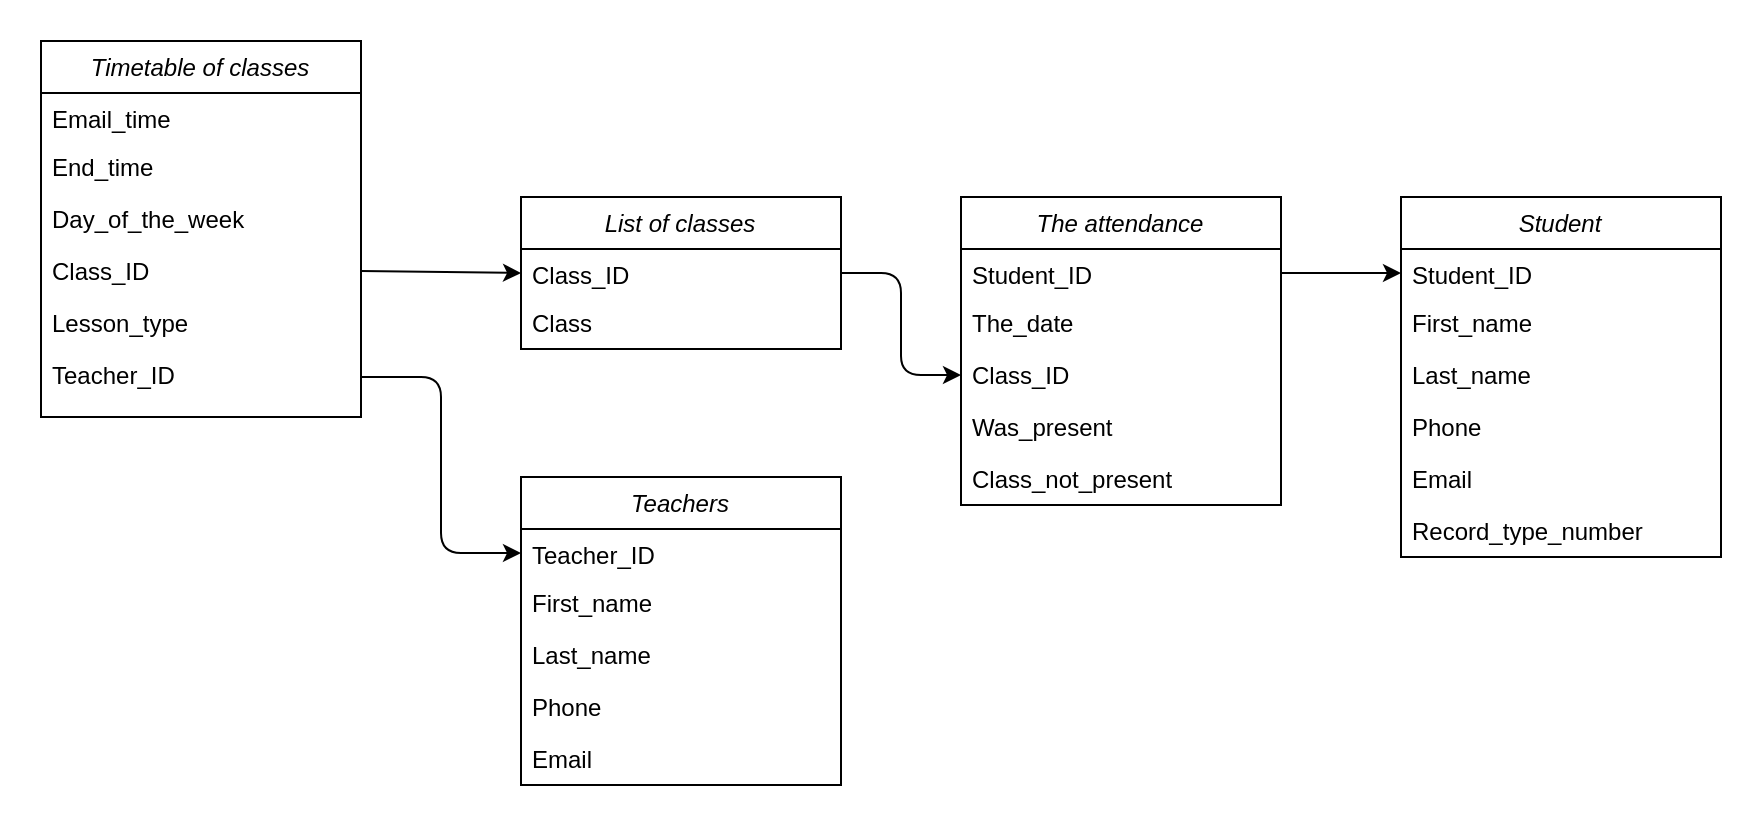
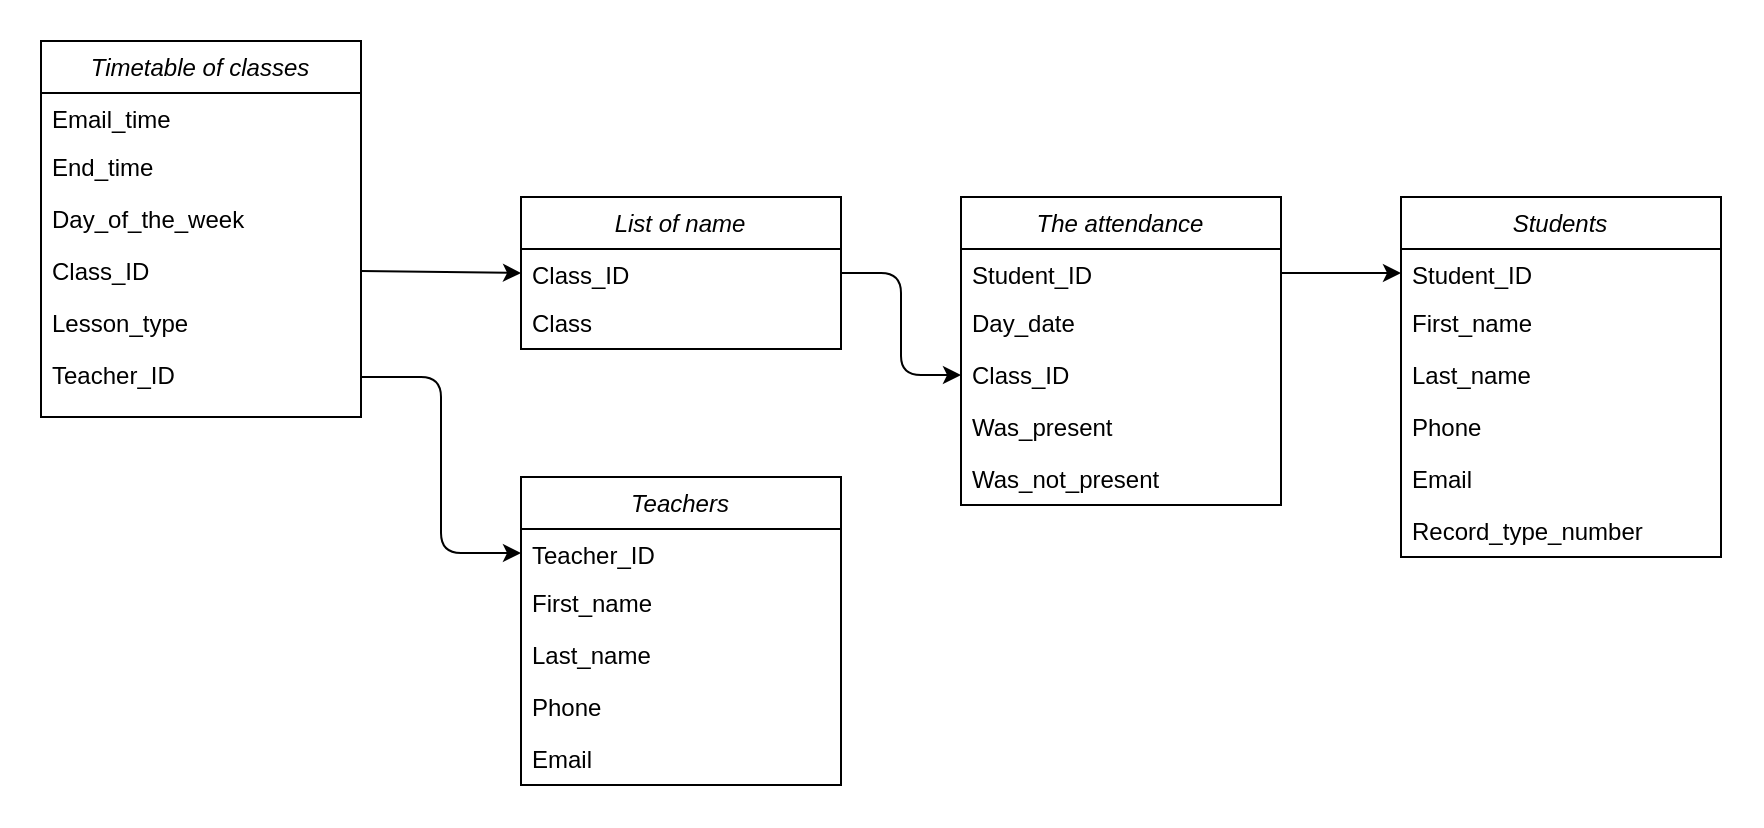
node "List of classes": label "List of classes" -> "List of name"
node "Student": label "Student" -> "Students"
node "The_date": label "The_date" -> "Day_date"
node "Class_not_present": label "Class_not_present" -> "Was_not_present"
